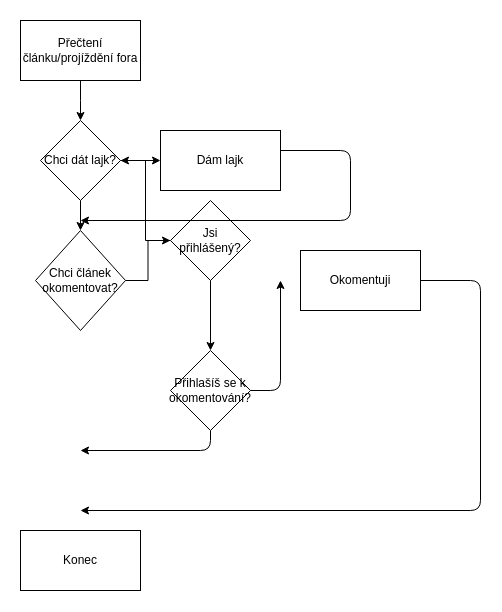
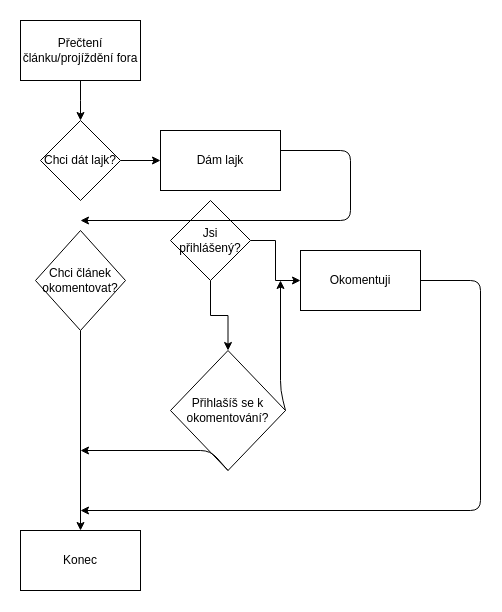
edge "Jsi přihlášený?" -> "Chci dát lajk?": now "Jsi přihlášený?" -> "Okomentuji"
edge "Chci dát lajk?" -> "Chci článek okomentovat?": removed
edge "Chci článek okomentovat?" -> "Jsi přihlášený?": removed
node "Přihlašíš se k okomentování?": size 80x80 -> 115x120
edge "Chci článek okomentovat?" -> "Konec": added
